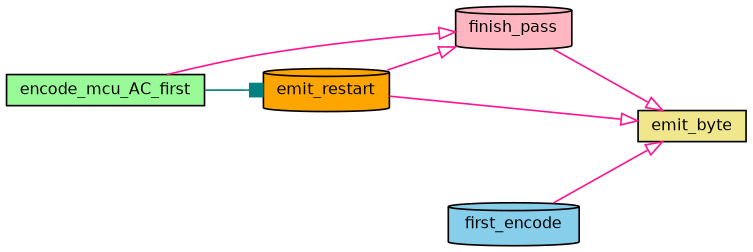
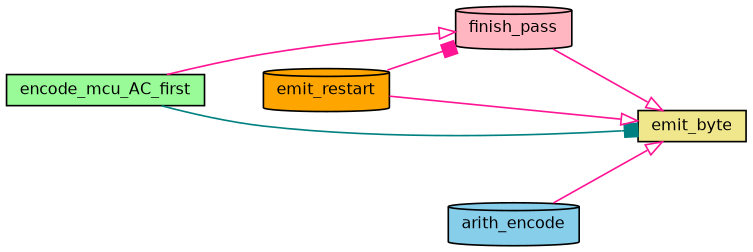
edge "emit_restart" -> "finish_pass": arrowhead onormal -> box
edge "encode_mcu_AC_first" -> "emit_restart": now "encode_mcu_AC_first" -> "emit_byte"
node "first_encode": label "first_encode" -> "arith_encode"
